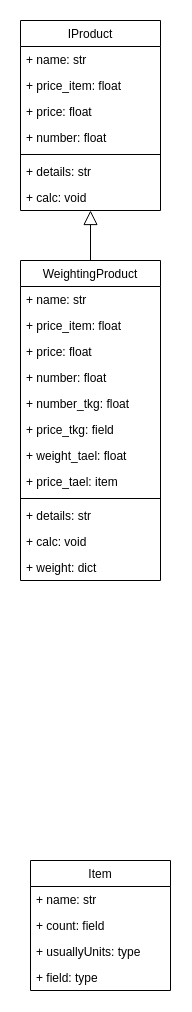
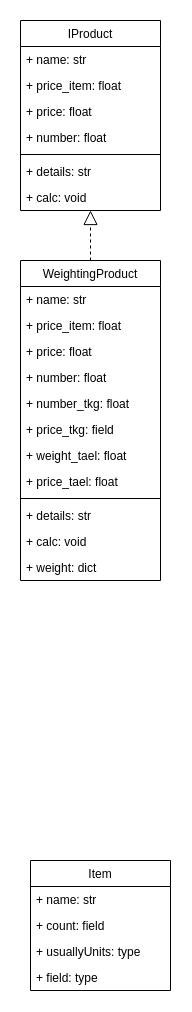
edge "WeightingProduct" -> "IProduct": style solid -> dashed
node "+ price_tael: item": label "+ price_tael: item" -> "+ price_tael: float"
